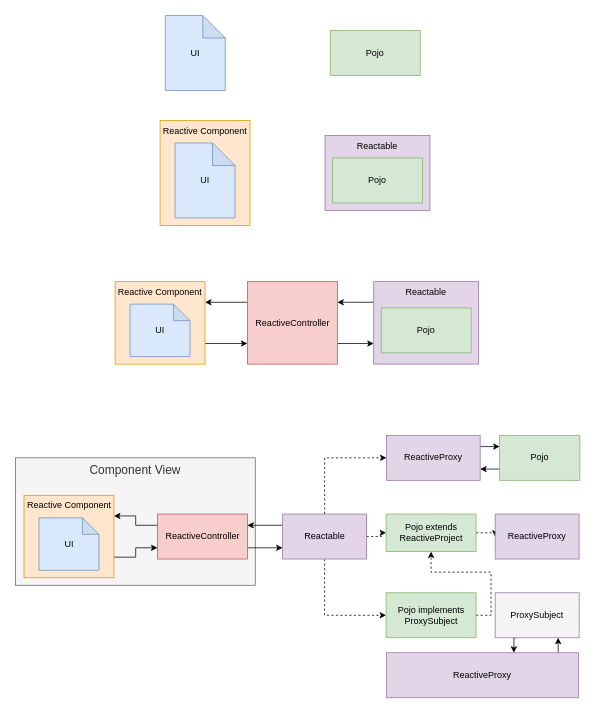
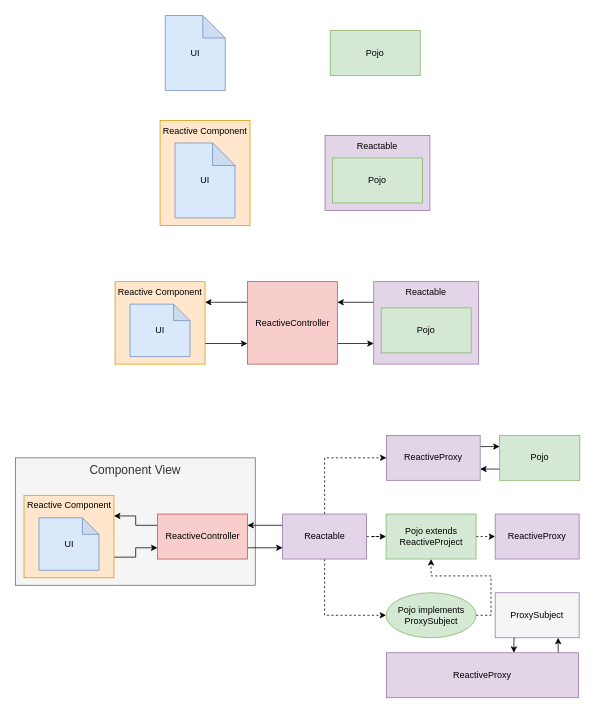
node "Pojo extends ReactiveProject": size 90x38 -> 90x45
node "Pojo implements ProxySubject": shape rectangle -> ellipse
